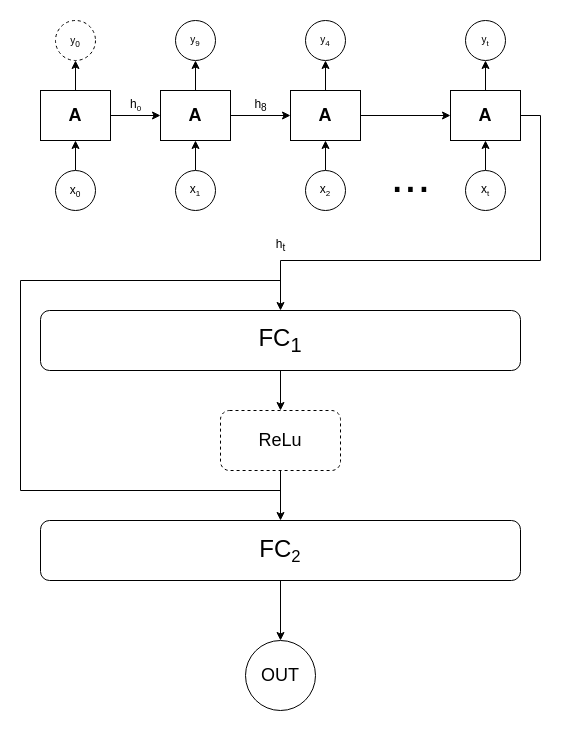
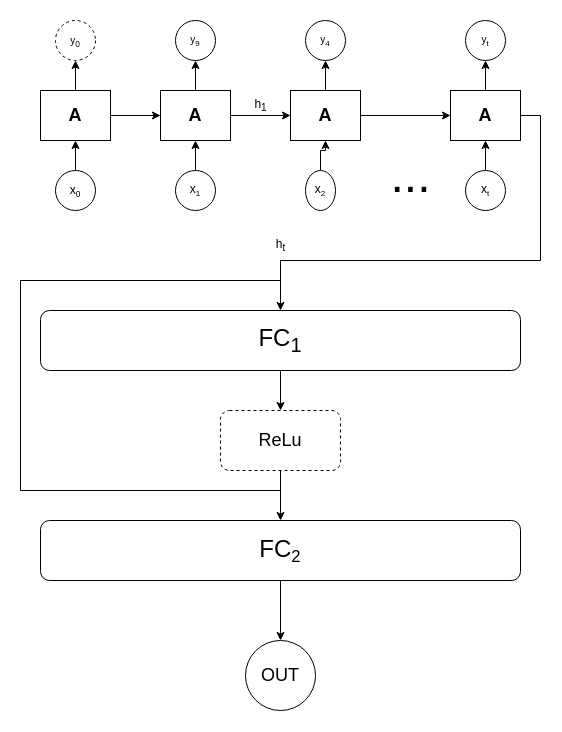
node "h0": removed
node "h8": label "h8" -> "h1"
node "x2": size 40x40 -> 30x40
